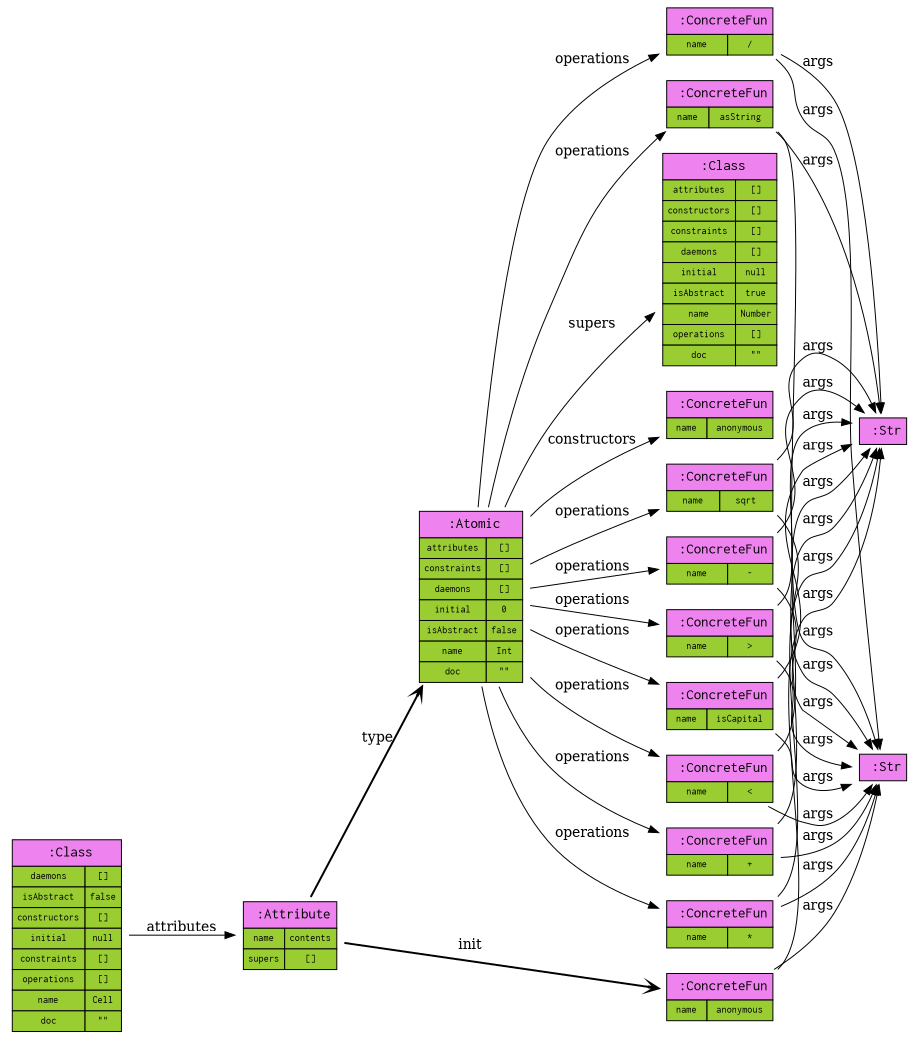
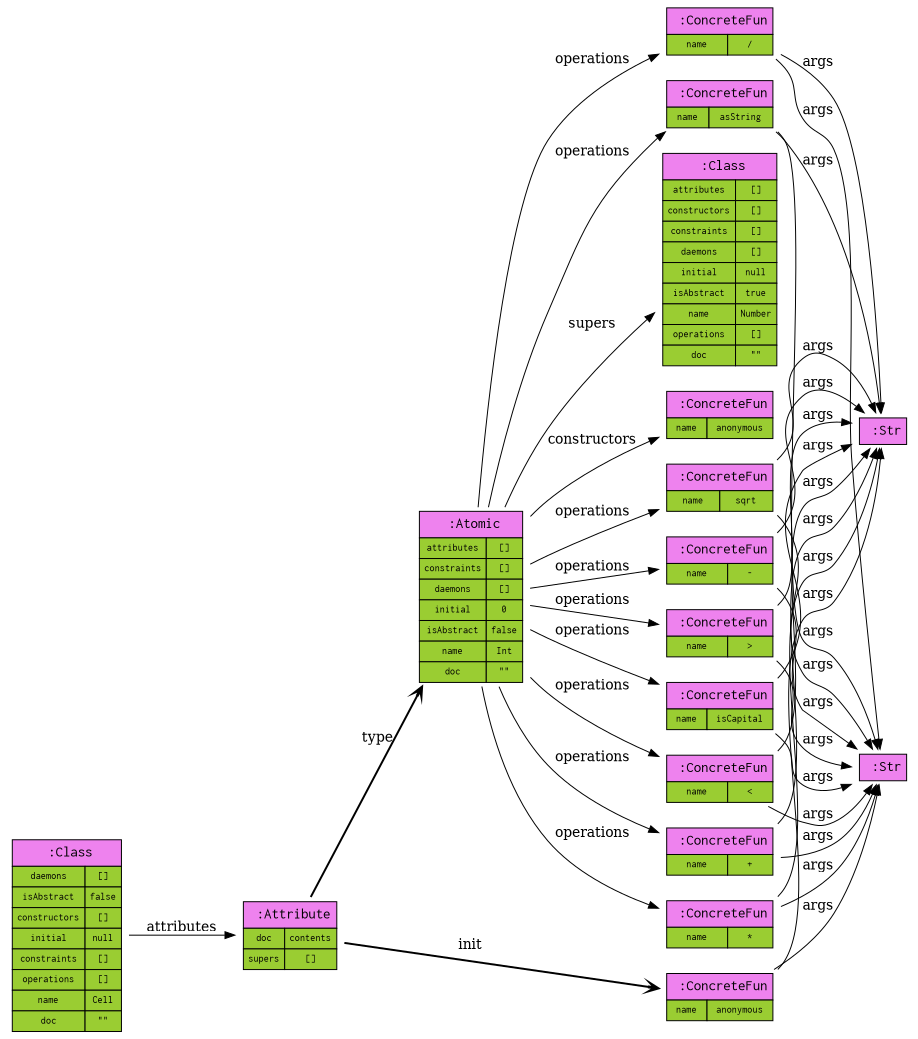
node ":Attribute": text "name" -> "doc"
